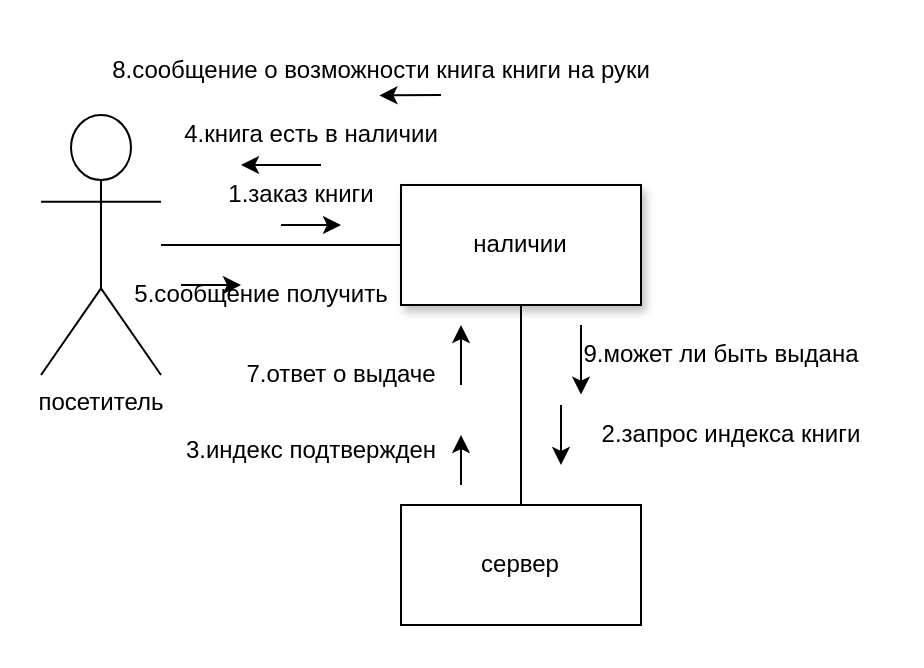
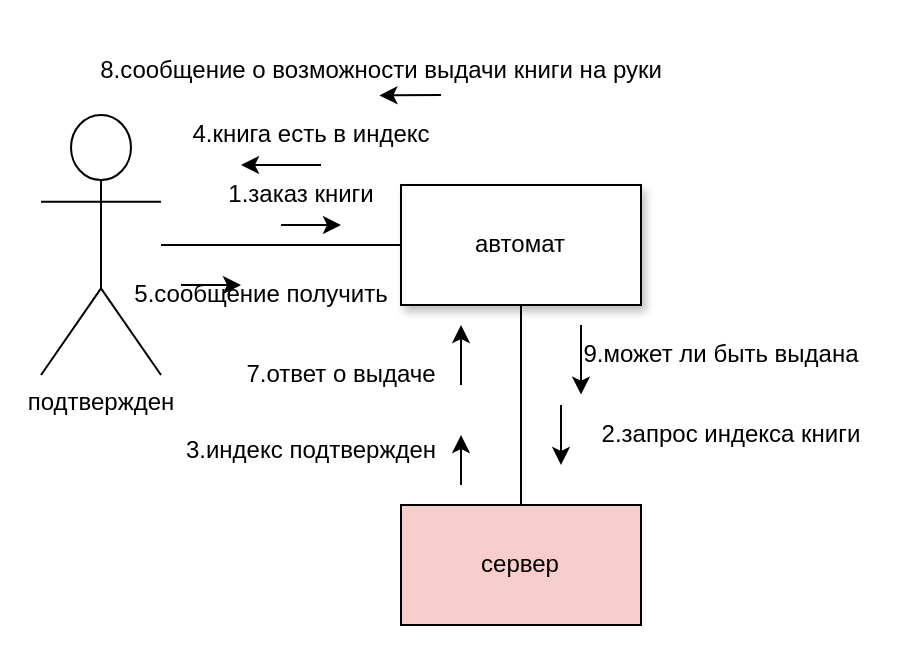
node "8.сообщение о возможности книга книги на руки": label "8.сообщение о возможности книга книги на руки" -> "8.сообщение о возможности выдачи книги на руки"
node "4.книга есть в наличии": label "4.книга есть в наличии" -> "4.книга есть в индекс"
node "наличии": label "наличии" -> "автомат"
node "посетитель": label "посетитель" -> "подтвержден"
node "сервер": fillcolor #ffffff -> #f8cecc
